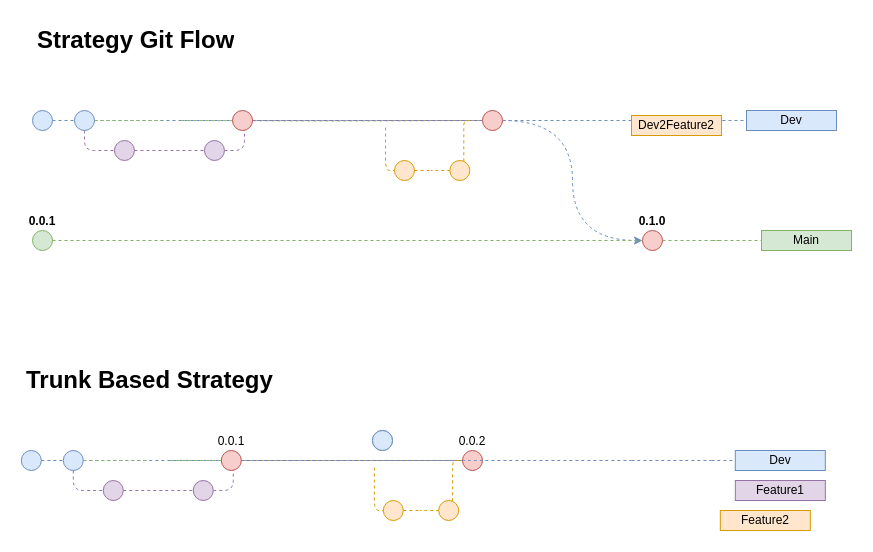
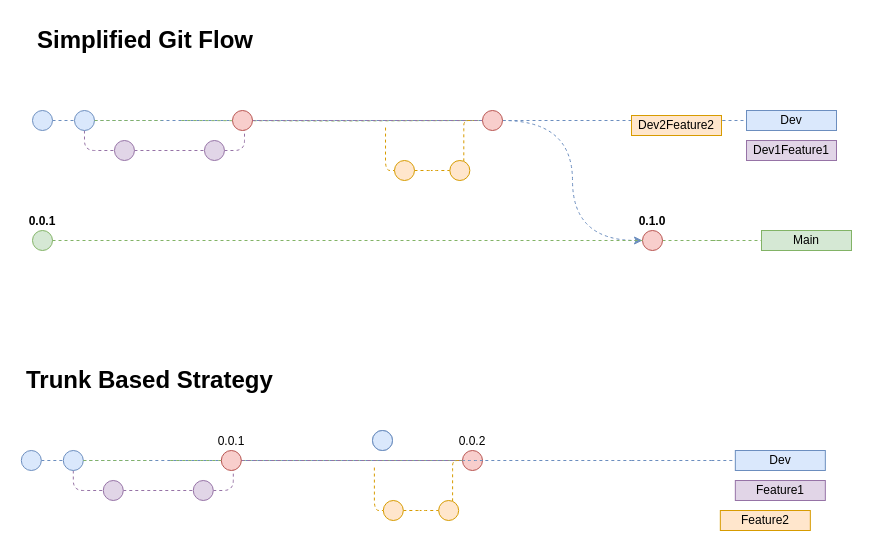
node "Strategy Git Flow": label "Strategy Git Flow" -> "Simplified Git Flow"
node "Dev1Feature1": added
